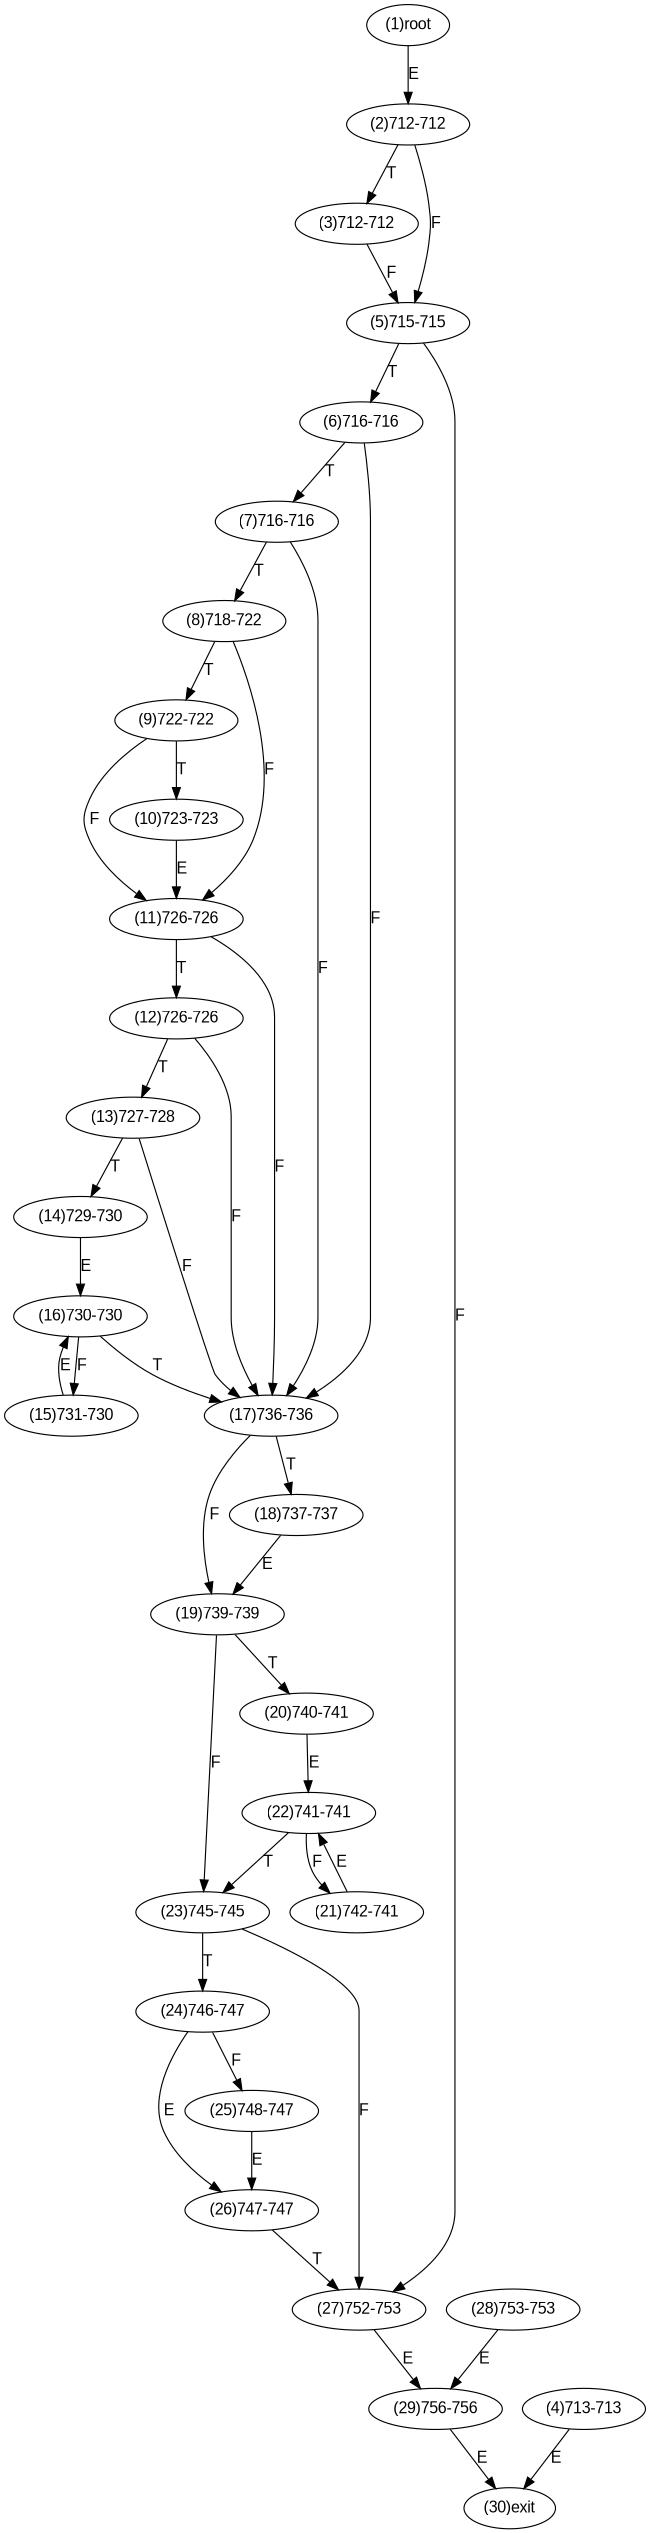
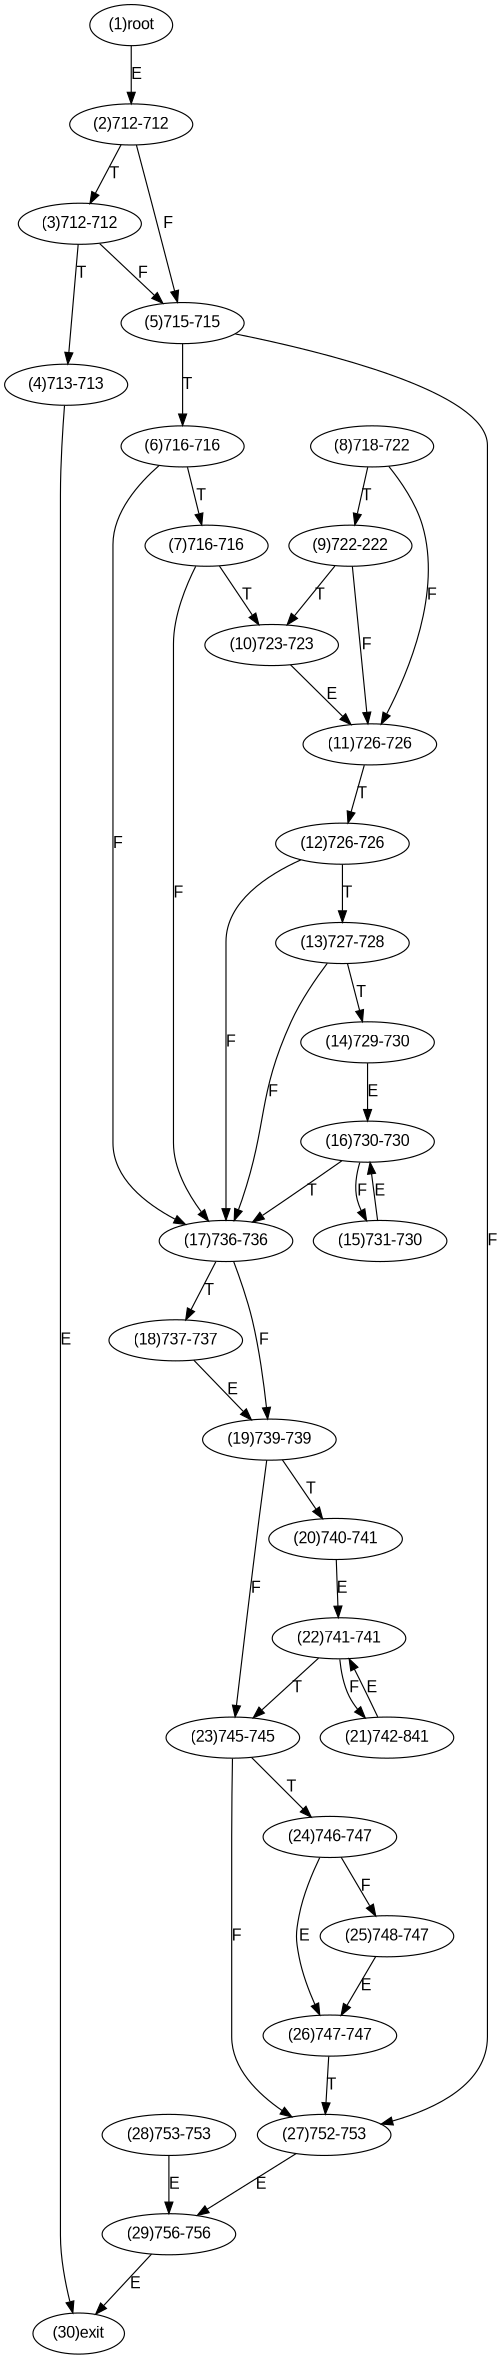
edge "(3)712-712" -> "(4)713-713": added, label "T"
edge "(7)716-716" -> "(8)718-722": now "(7)716-716" -> "(10)723-723"
node "(9)722-722": label "(9)722-722" -> "(9)722-222"
edge "(11)726-726" -> "(17)736-736": removed, label "F"
node "(21)742-741": label "(21)742-741" -> "(21)742-841"
